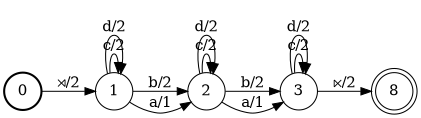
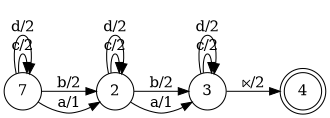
node "0": removed
node "1": label "1" -> "7"
node "8": label "8" -> "4"
